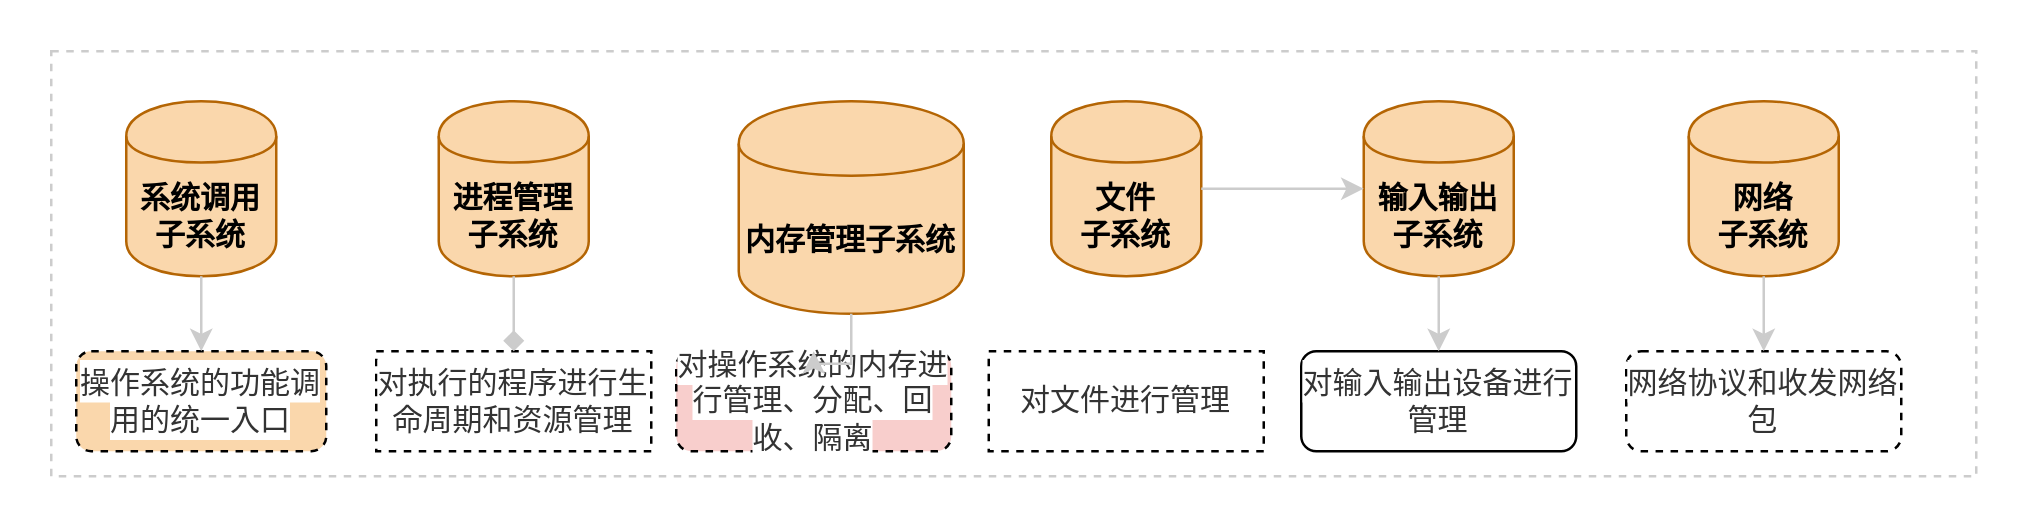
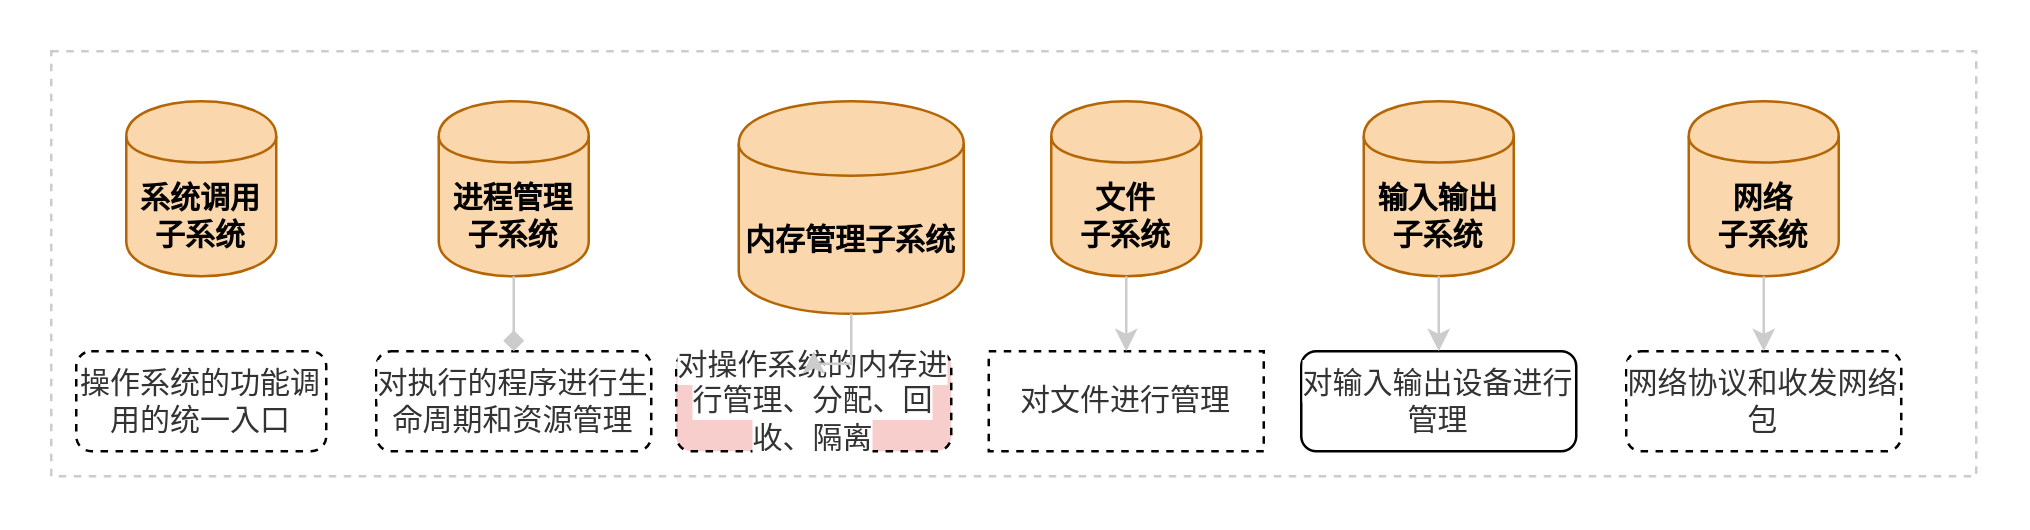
edge "文件 子系统" -> "输入输出子系统": now "文件 子系统" -> "对文件进行管理"
edge "系统调用子系统" -> "操作系统的功能调用的统一入口": removed
node "操作系统的功能调用的统一入口": fillcolor #fad7ac -> #ffffff
node "对执行的程序进行生命周期和资源管理": shape rectangle -> rounded rectangle
